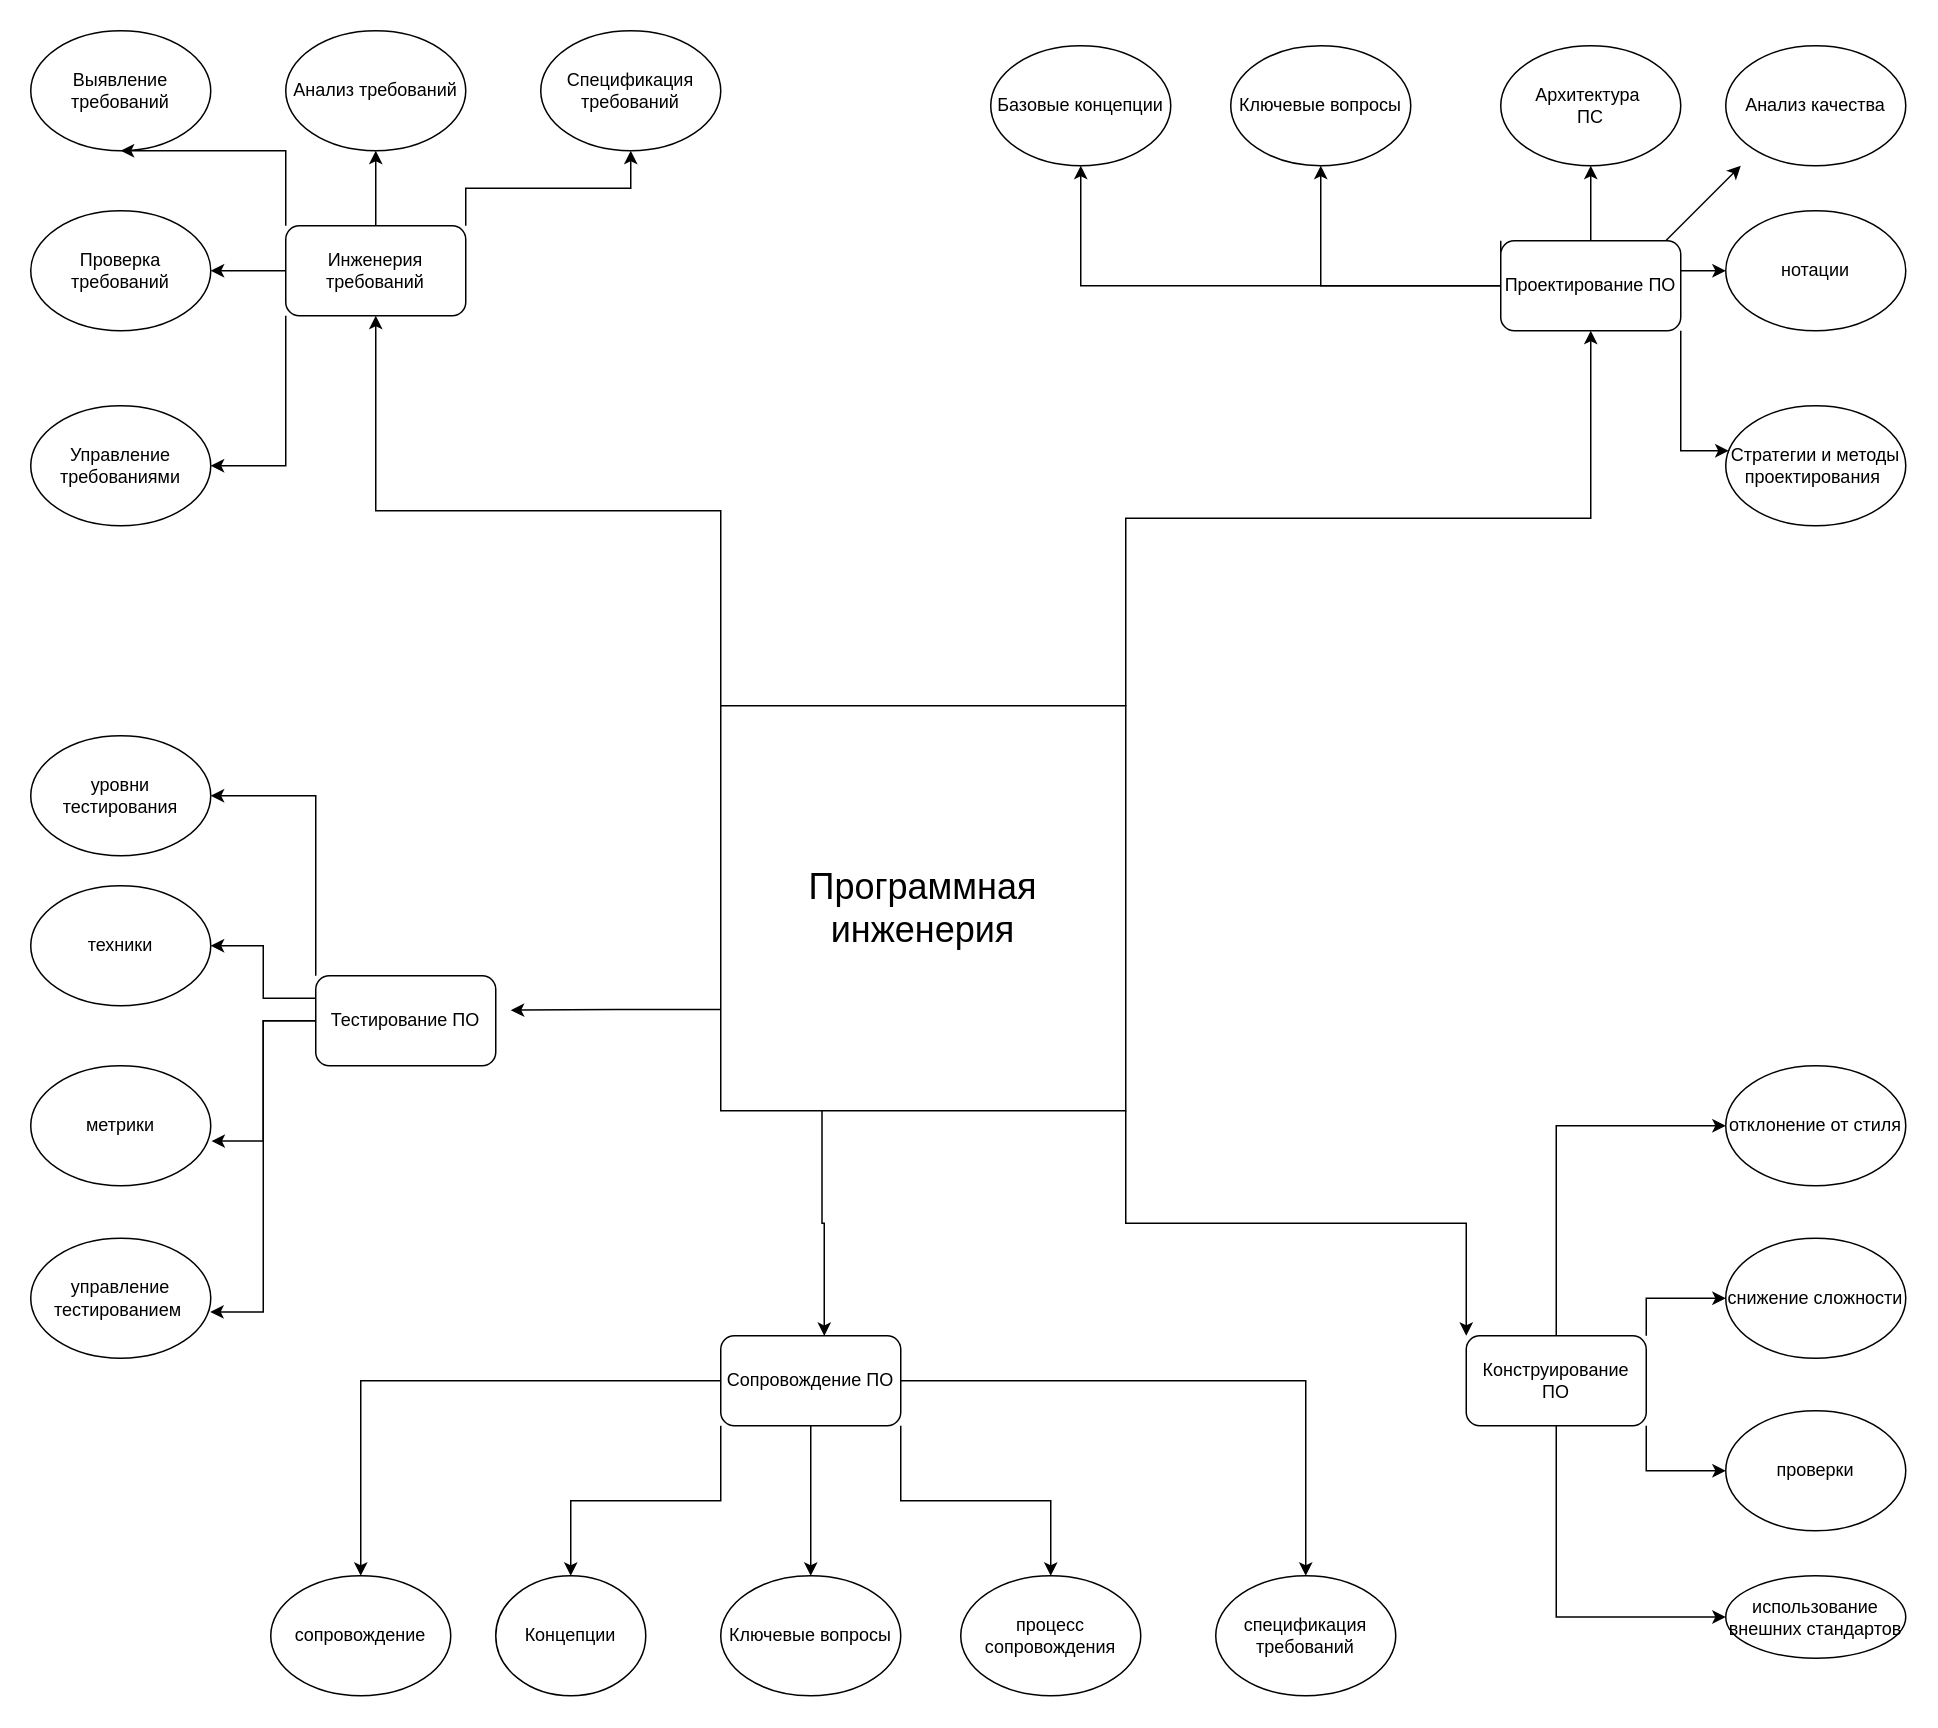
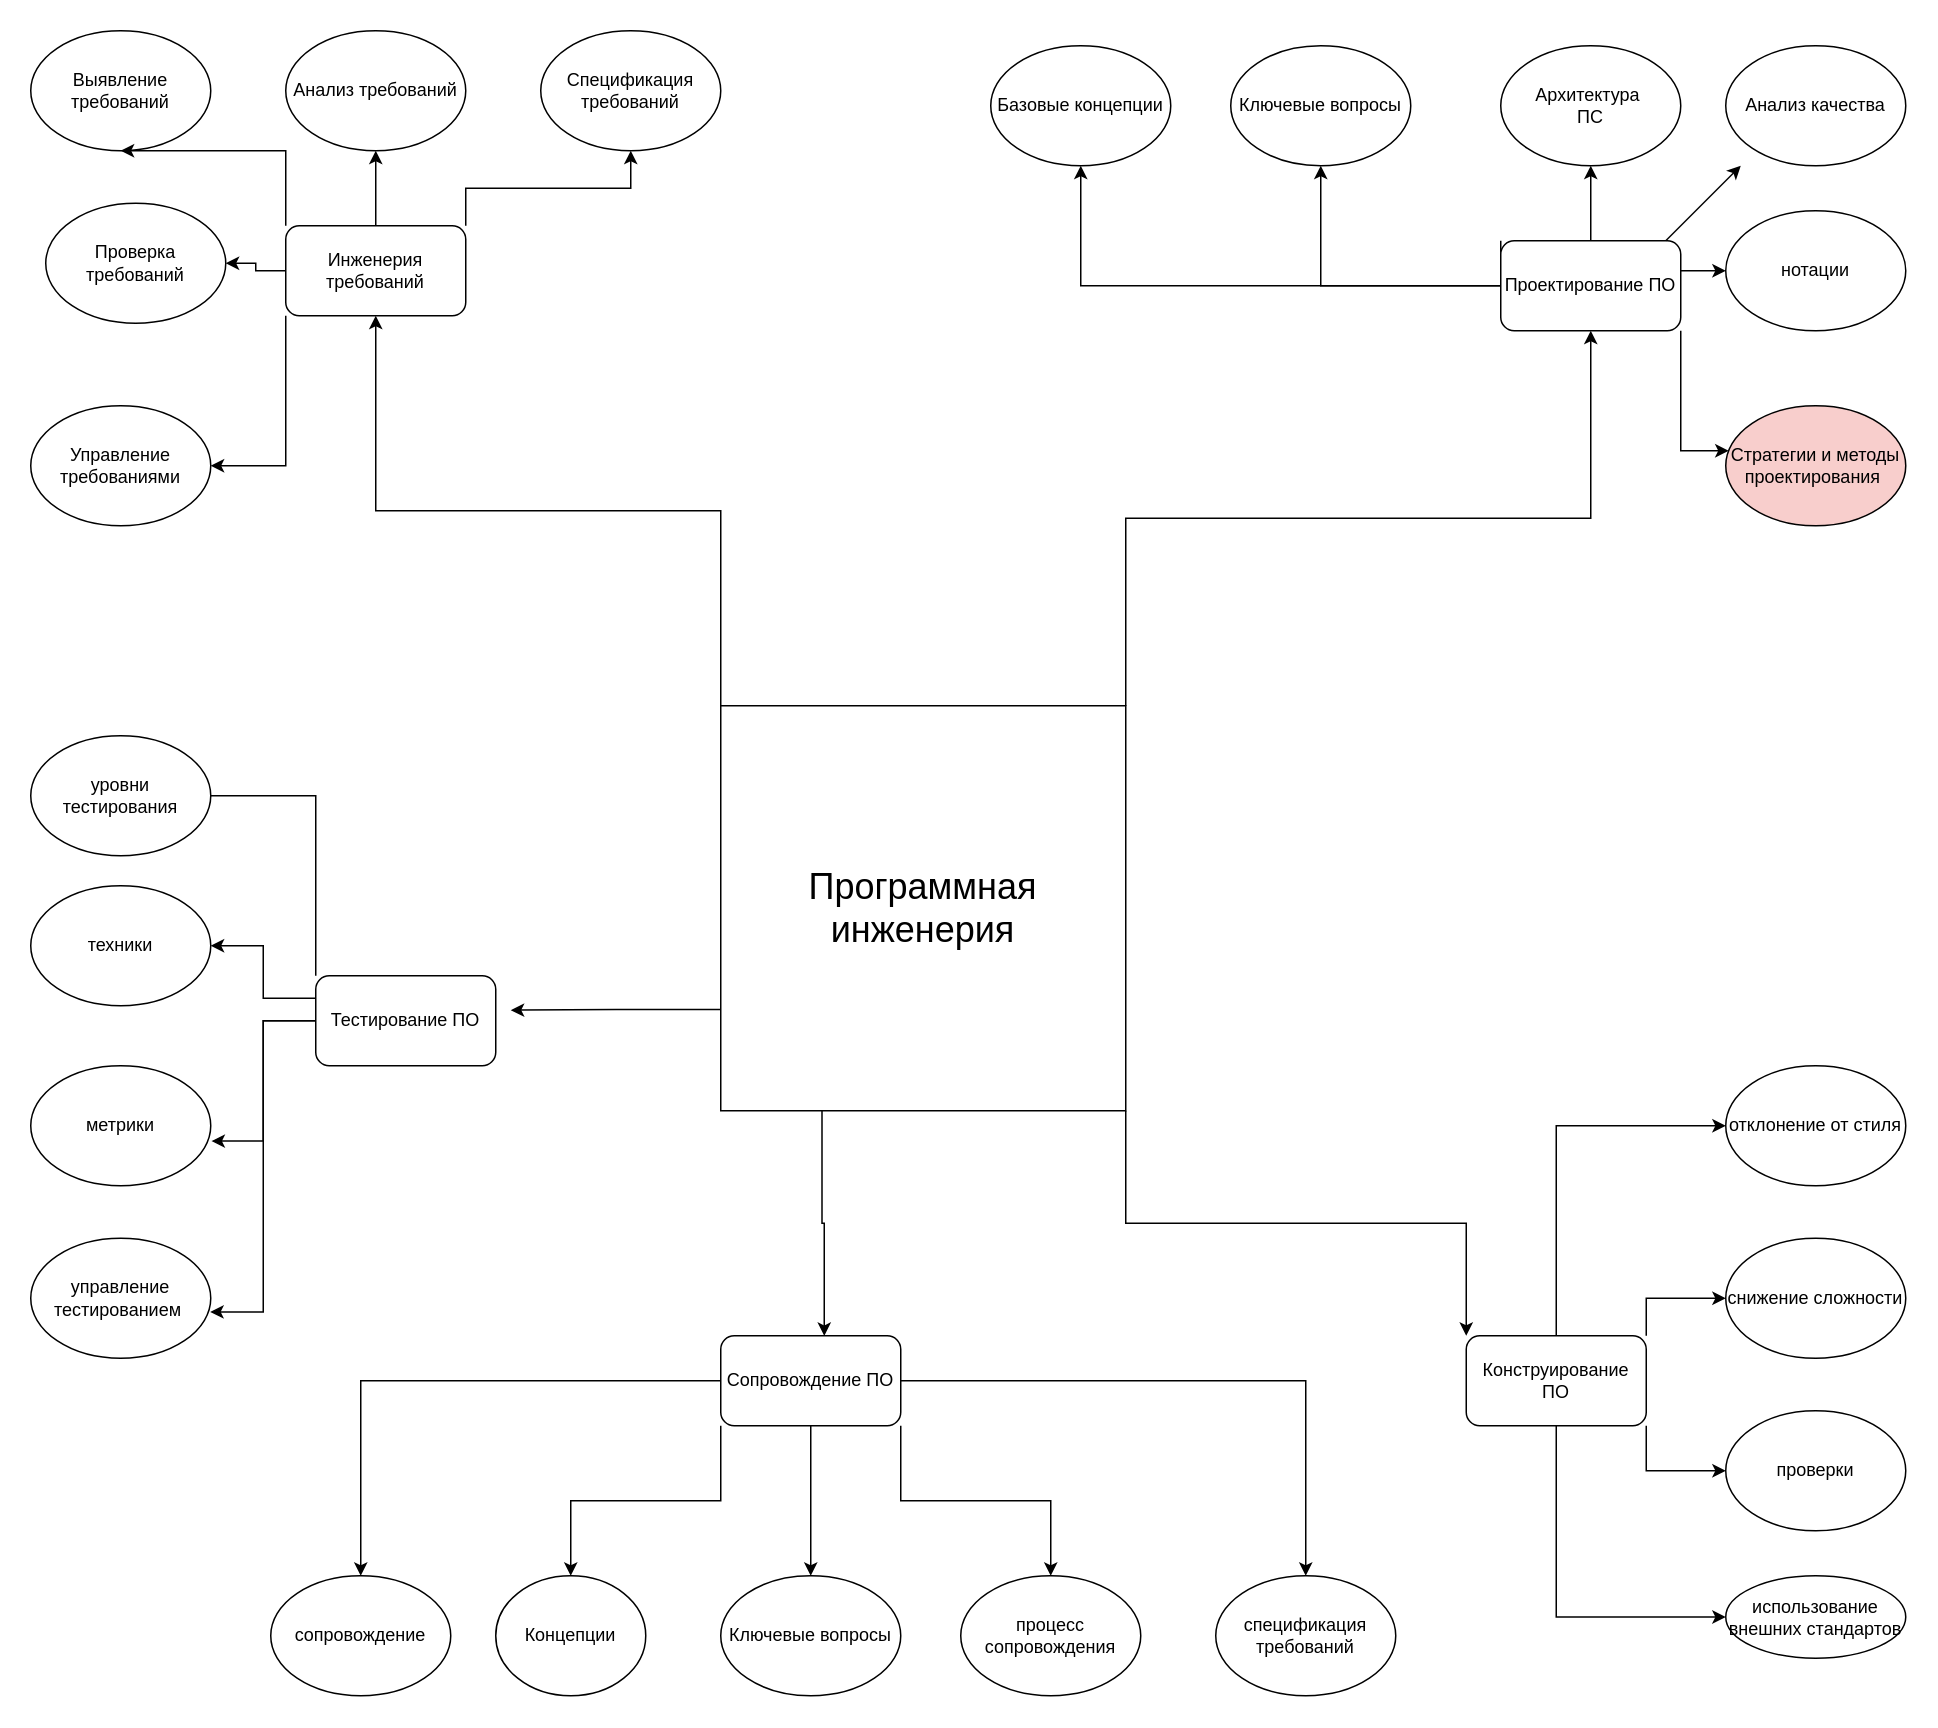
node "Проверка требований": moved (121, 271) -> (136, 263)
node "Стратегии и методы проектирования": fillcolor #ffffff -> #f8cecc
edge "Тестирование ПО" -> "уровни тестирования": arrowhead classic -> none
